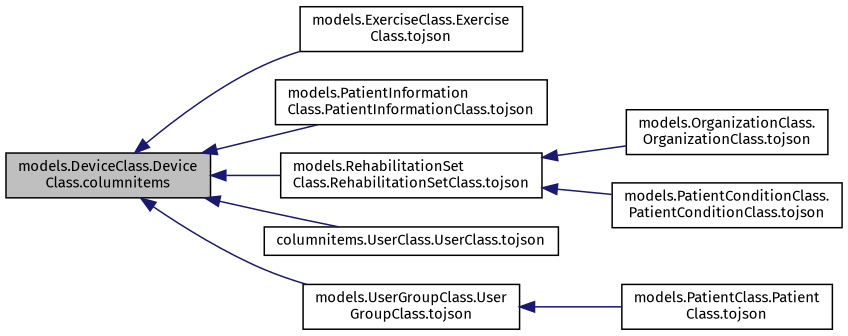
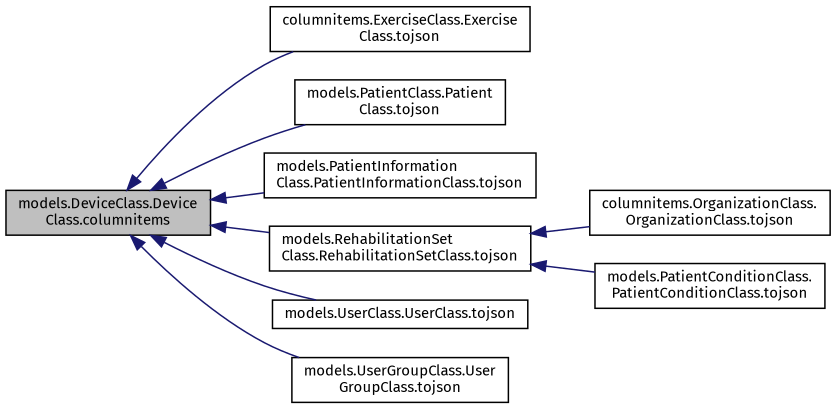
node "models.ExerciseClass.Exercise Class.tojson": label "models.ExerciseClass.Exercise Class.tojson" -> "columnitems.ExerciseClass.Exercise Class.tojson"
node "models.OrganizationClass. OrganizationClass.tojson": label "models.OrganizationClass. OrganizationClass.tojson" -> "columnitems.OrganizationClass. OrganizationClass.tojson"
node "columnitems.UserClass.UserClass.tojson": label "columnitems.UserClass.UserClass.tojson" -> "models.UserClass.UserClass.tojson"
edge "models.PatientClass.Patient Class.tojson" -> "models.UserGroupClass.User GroupClass.tojson": now "models.PatientClass.Patient Class.tojson" -> "models.DeviceClass.Device Class.columnitems"
